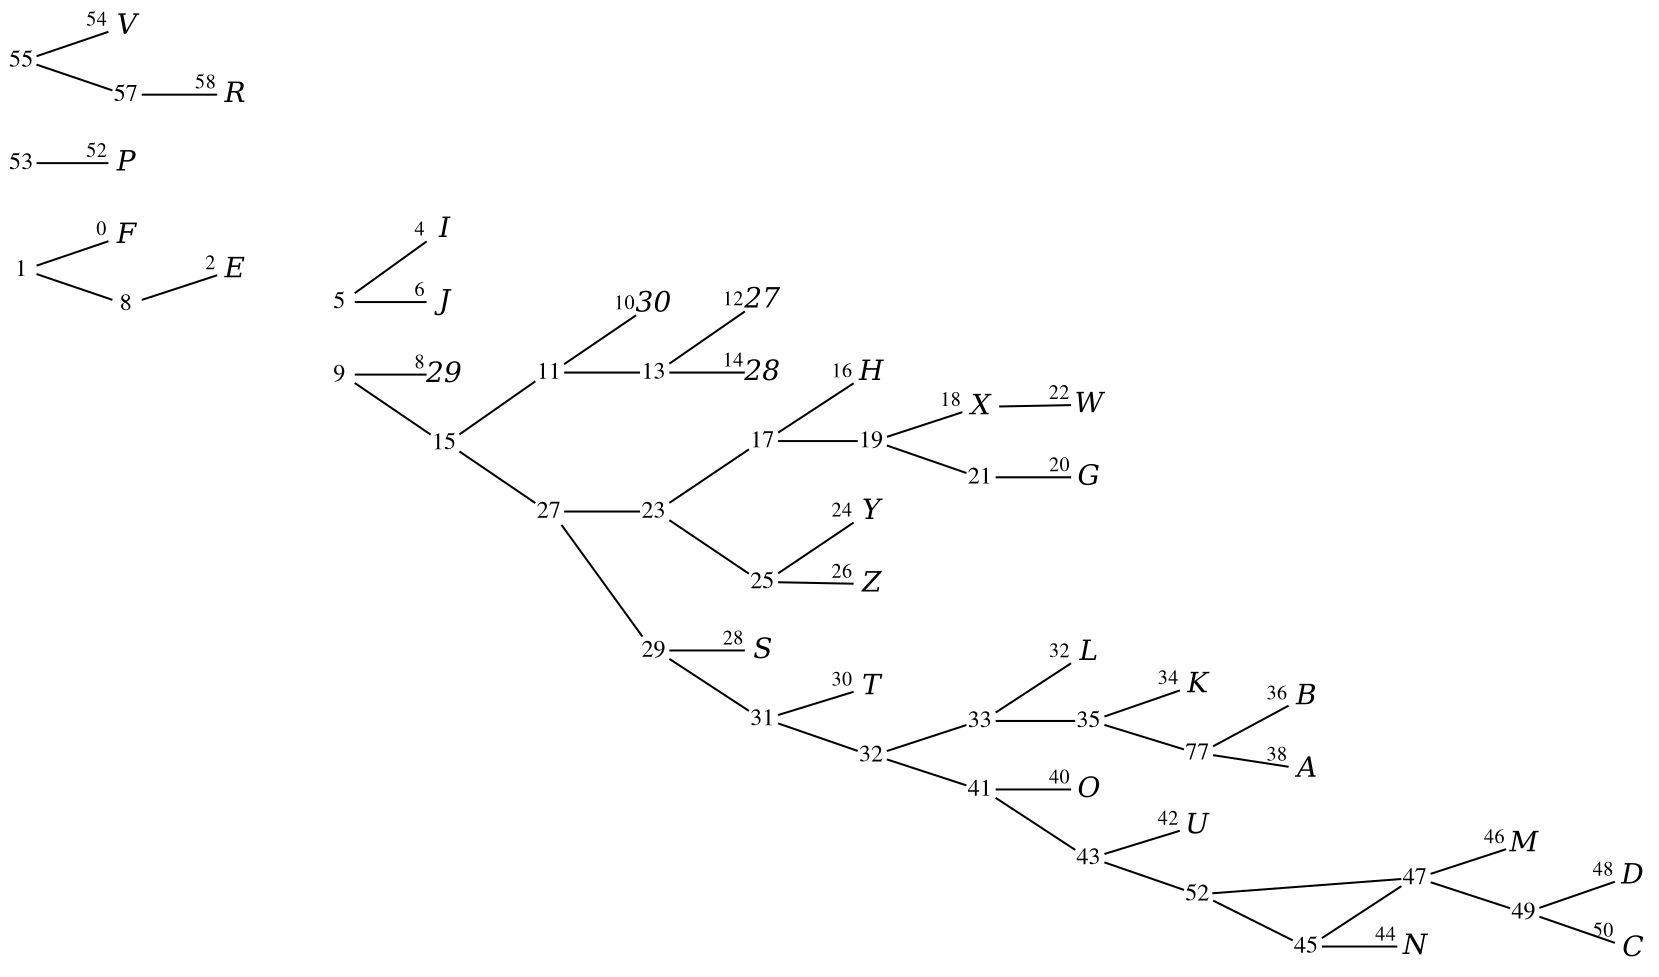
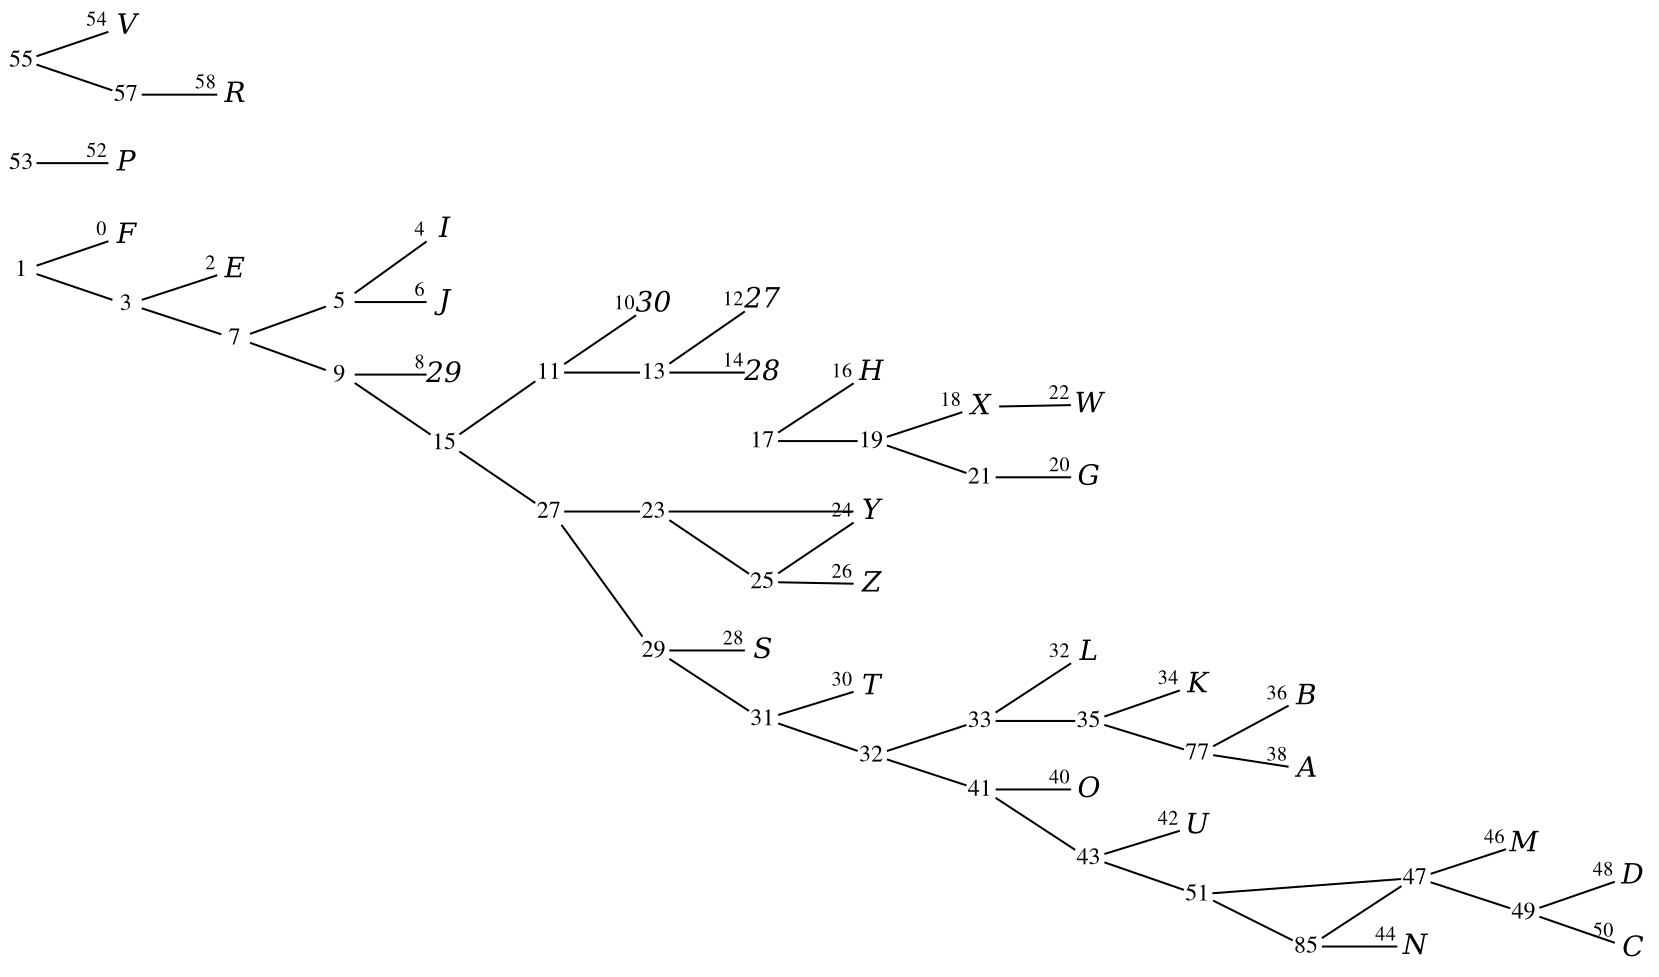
node "8": label "8" -> "3"
node "7": added
edge "17" -- "23": now "Y" -- "23"
node "52": label "52" -> "51"
node "45": label "45" -> "85"
